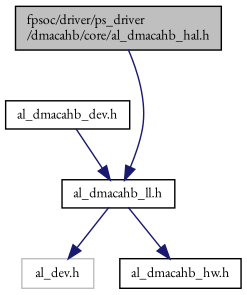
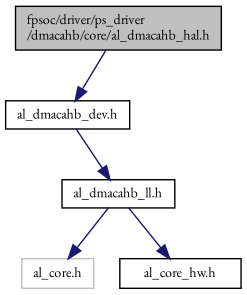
edge "fpsoc/driver/ps_driver /dmacahb/core/al_dmacahb_hal.h" -> "al_dmacahb_ll.h": now "fpsoc/driver/ps_driver /dmacahb/core/al_dmacahb_hal.h" -> "al_dmacahb_dev.h"
node "al_dev.h": label "al_dev.h" -> "al_core.h"
node "al_dmacahb_hw.h": label "al_dmacahb_hw.h" -> "al_core_hw.h"
